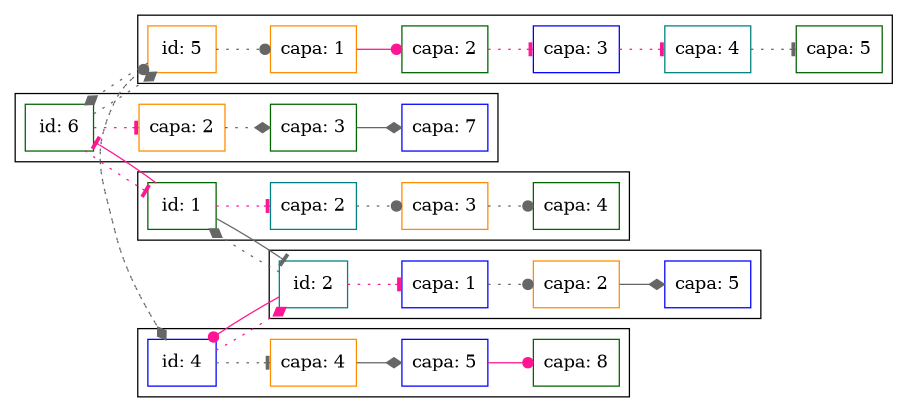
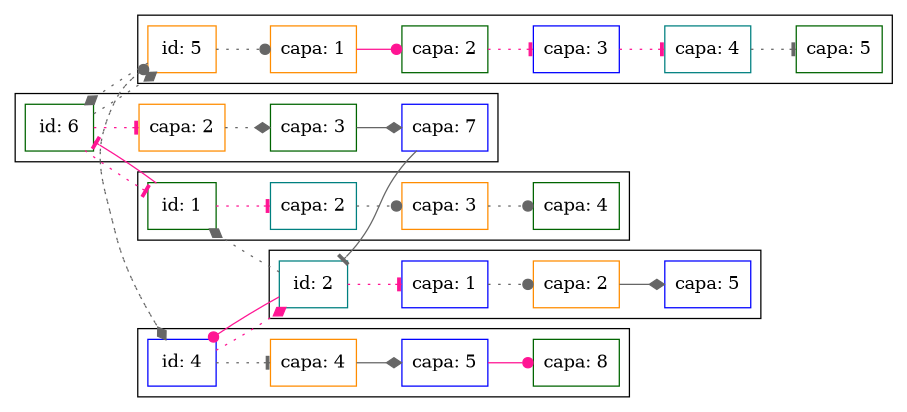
edge "id: 1" -> "id: 2": now "capa: 7" -> "id: 2"
